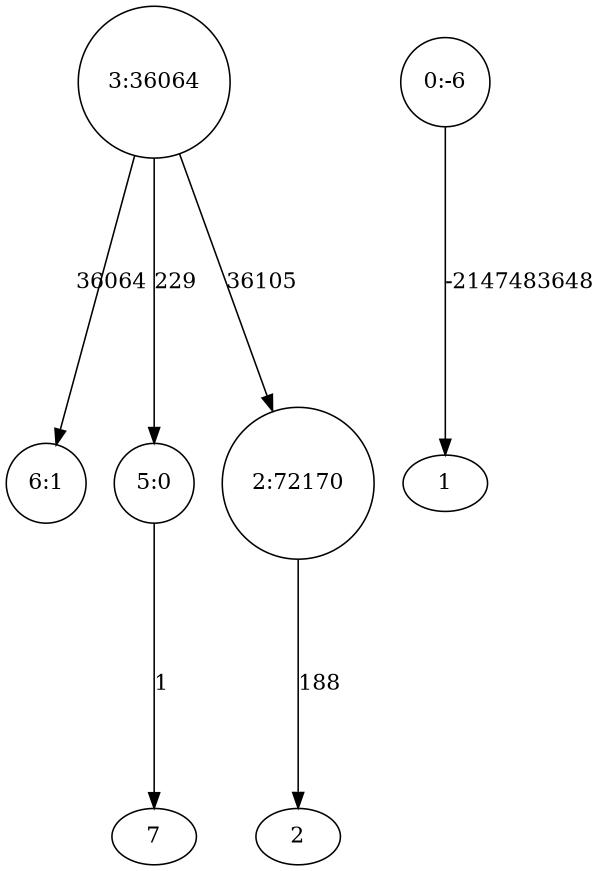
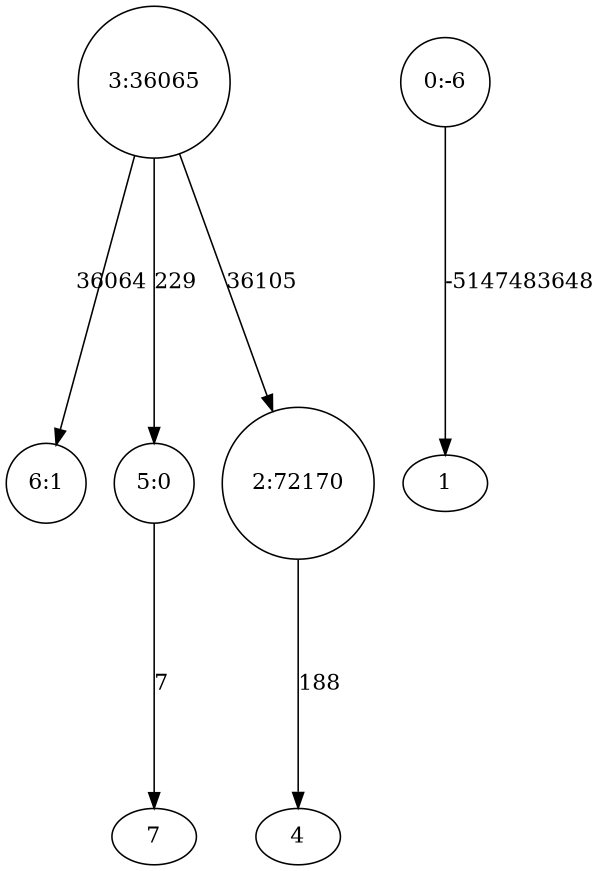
node "3:36064": label "3:36064" -> "3:36065"
edge "0:-6" -> "1": label "-2147483648" -> "-5147483648"
edge "5:0" -> "7": label "1" -> "7"
node "2": label "2" -> "4"
